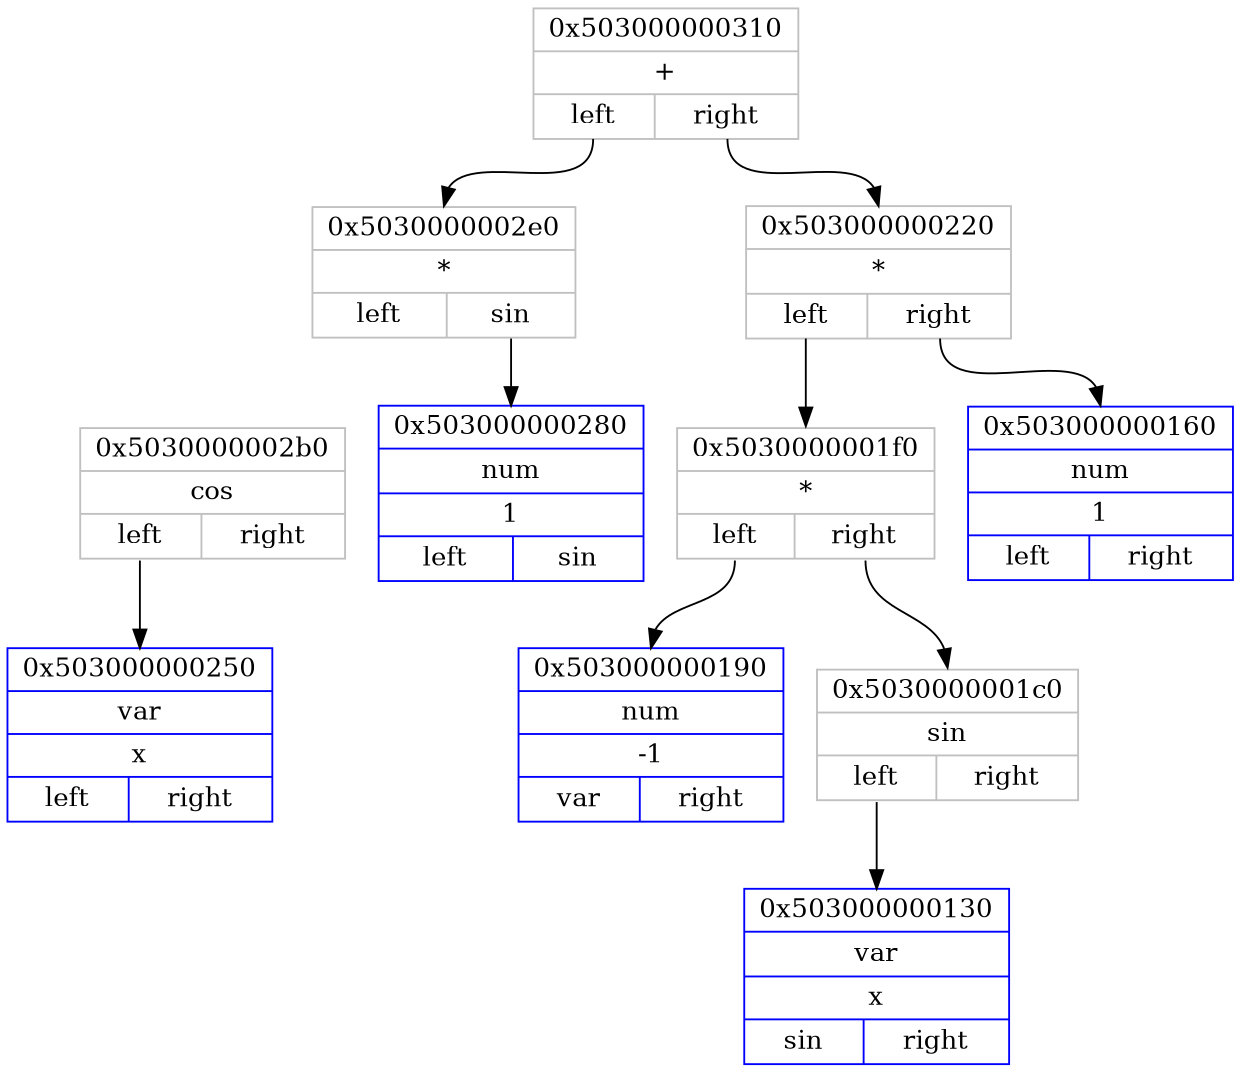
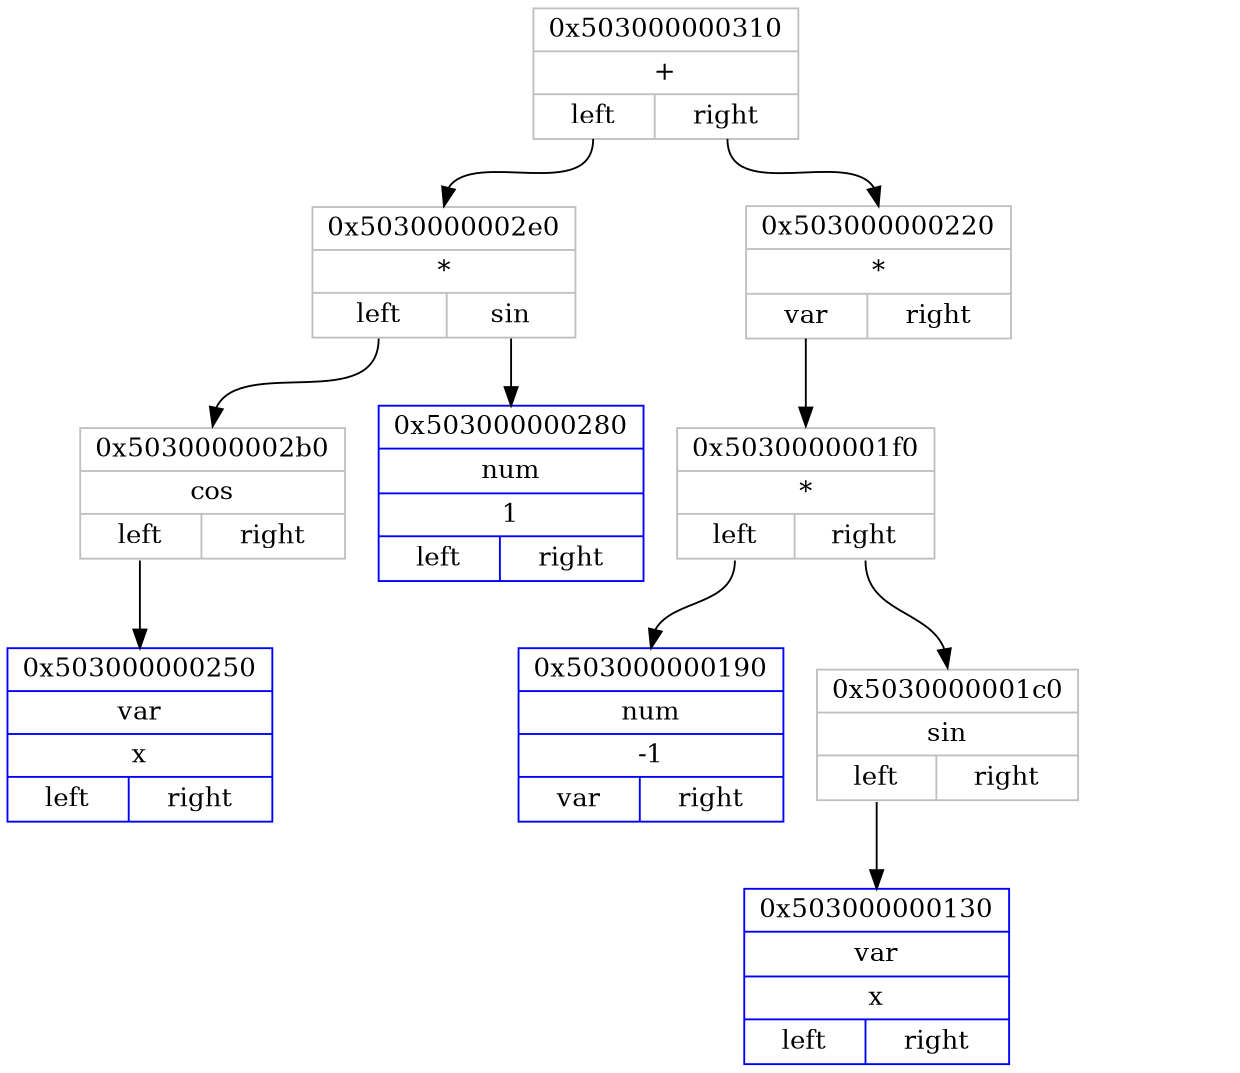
node "0x503000000220": text "left" -> "var"
edge "0x5030000002e0" -> "0x5030000002b0": added
node "0x503000000160": removed
node "0x503000000280": text "sin" -> "right"
node "0x503000000130": text "sin" -> "left"
